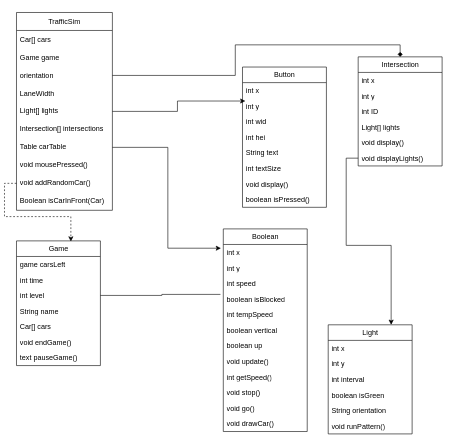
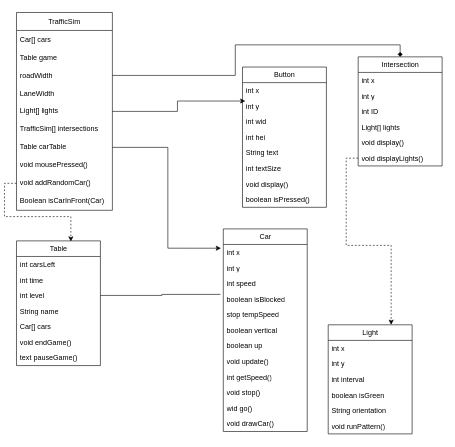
node "Game game": label "Game game" -> "Table game"
node "orientation": label "orientation" -> "roadWidth"
node "Intersection[] intersections": label "Intersection[] intersections" -> "TrafficSim[] intersections"
node "Boolean": label "Boolean" -> "Car"
edge "void displayLights()" -> "Light": style solid -> dashed
node "Game": label "Game" -> "Table"
node "game carsLeft": label "game carsLeft" -> "int carsLeft"
node "int tempSpeed": label "int tempSpeed" -> "stop tempSpeed"
node "void go()": label "void go()" -> "wid go()"
